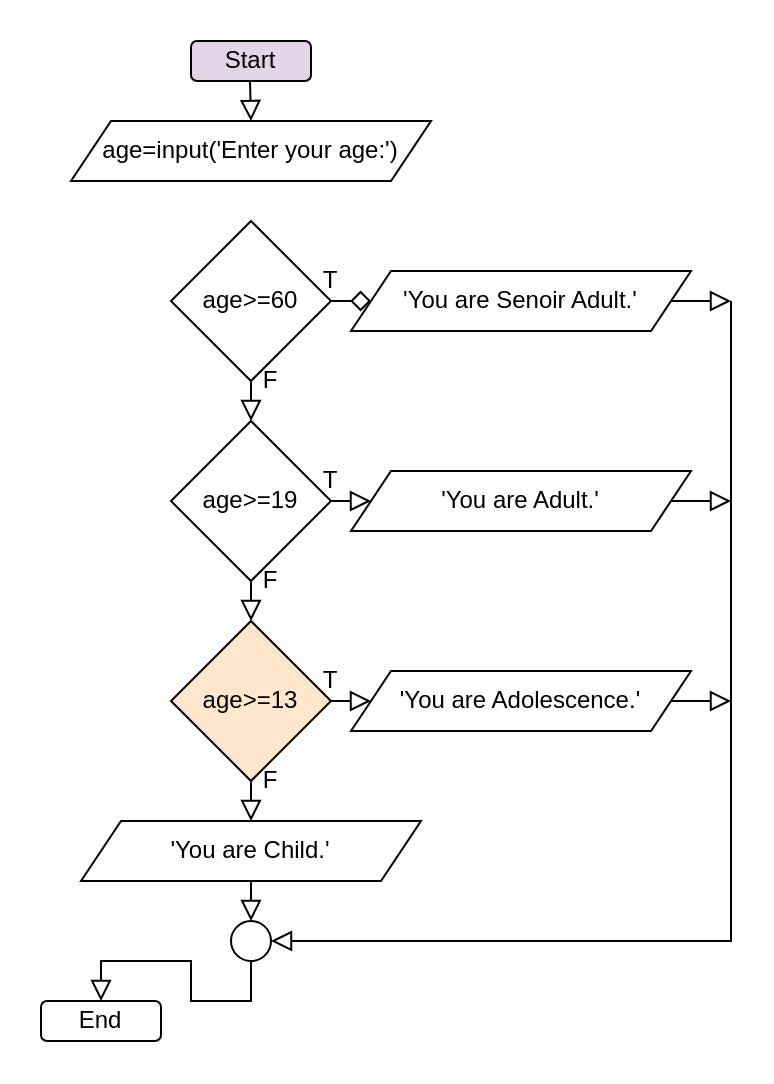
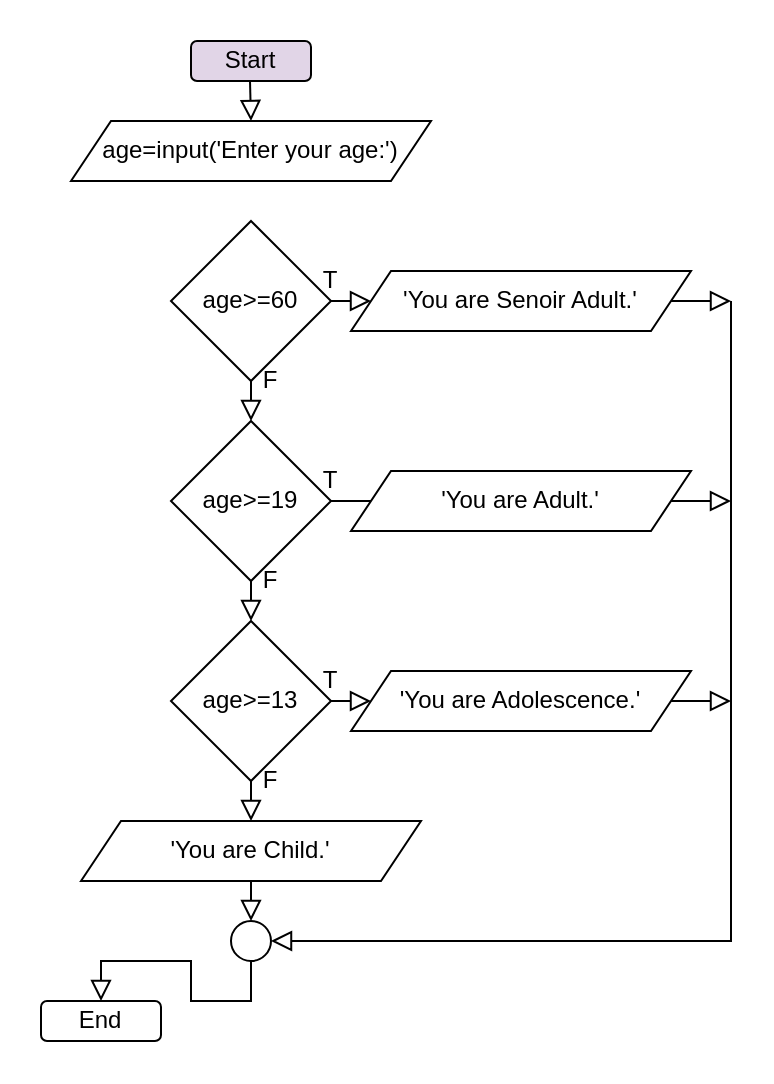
edge "age>=60" -> "'You are Senoir Adult.'": arrowhead diamond -> block
edge "age>=19" -> "'You are Adult.'": arrowhead block -> none
node "age>=13": fillcolor #ffe6cc -> #ffffff
